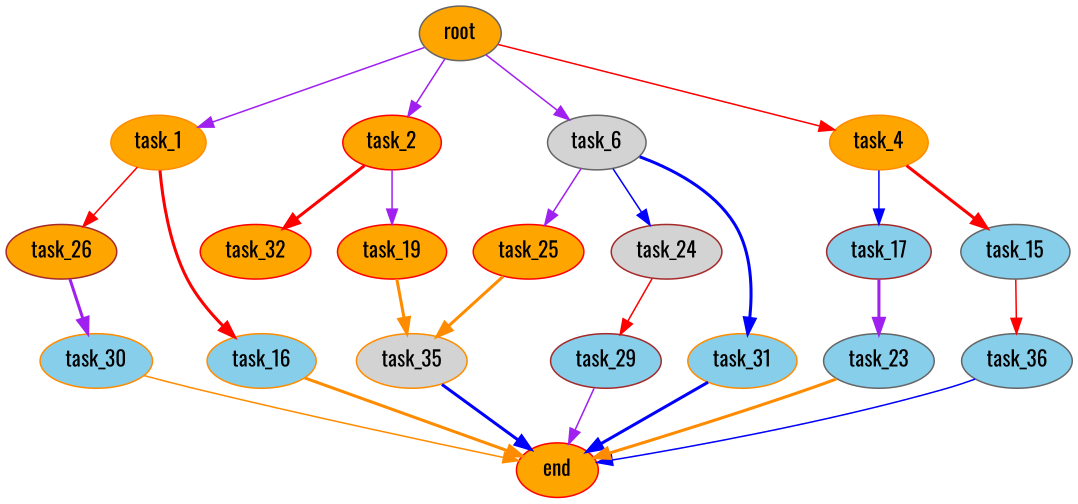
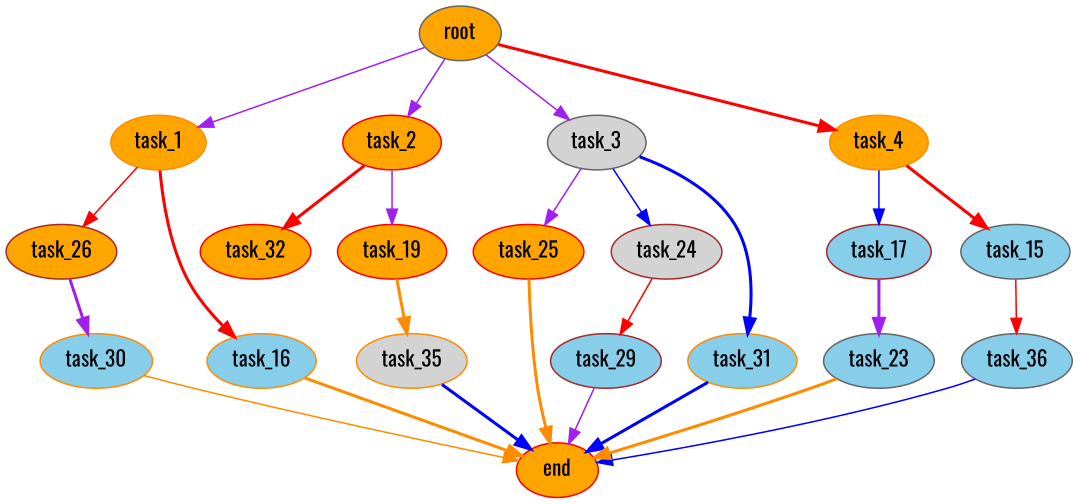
edge "root" -> "task_4": style solid -> bold
node "task_6": label "task_6" -> "task_3"
edge "task_25" -> "task_35": now "task_25" -> "end"
